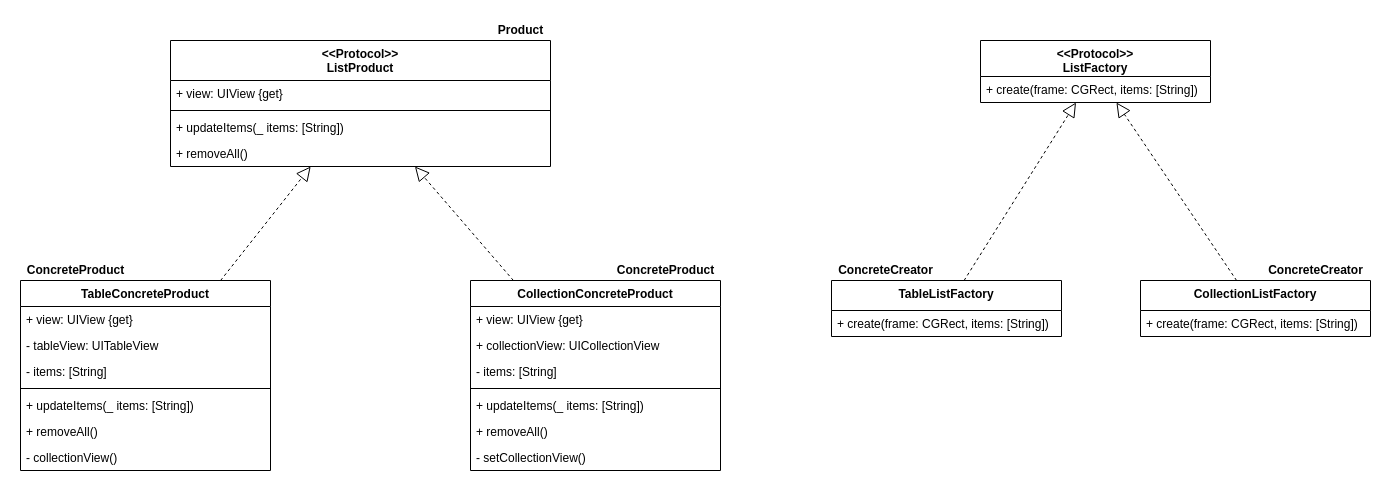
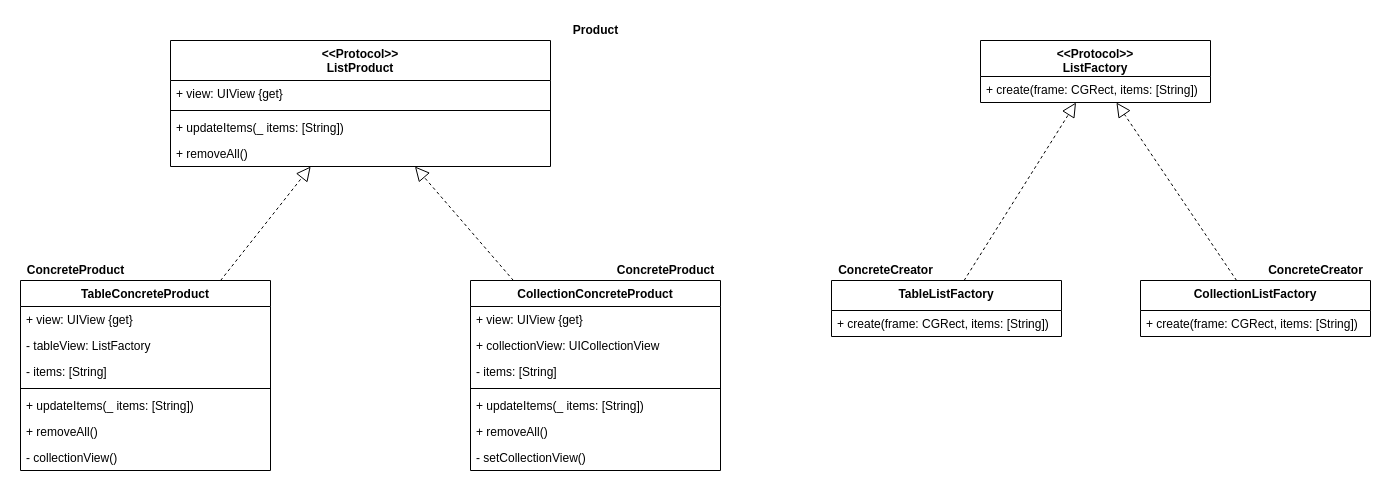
node "Product": moved (521, 31) -> (596, 31)
node "- tableView: UITableView": label "- tableView: UITableView" -> "- tableView: ListFactory"
